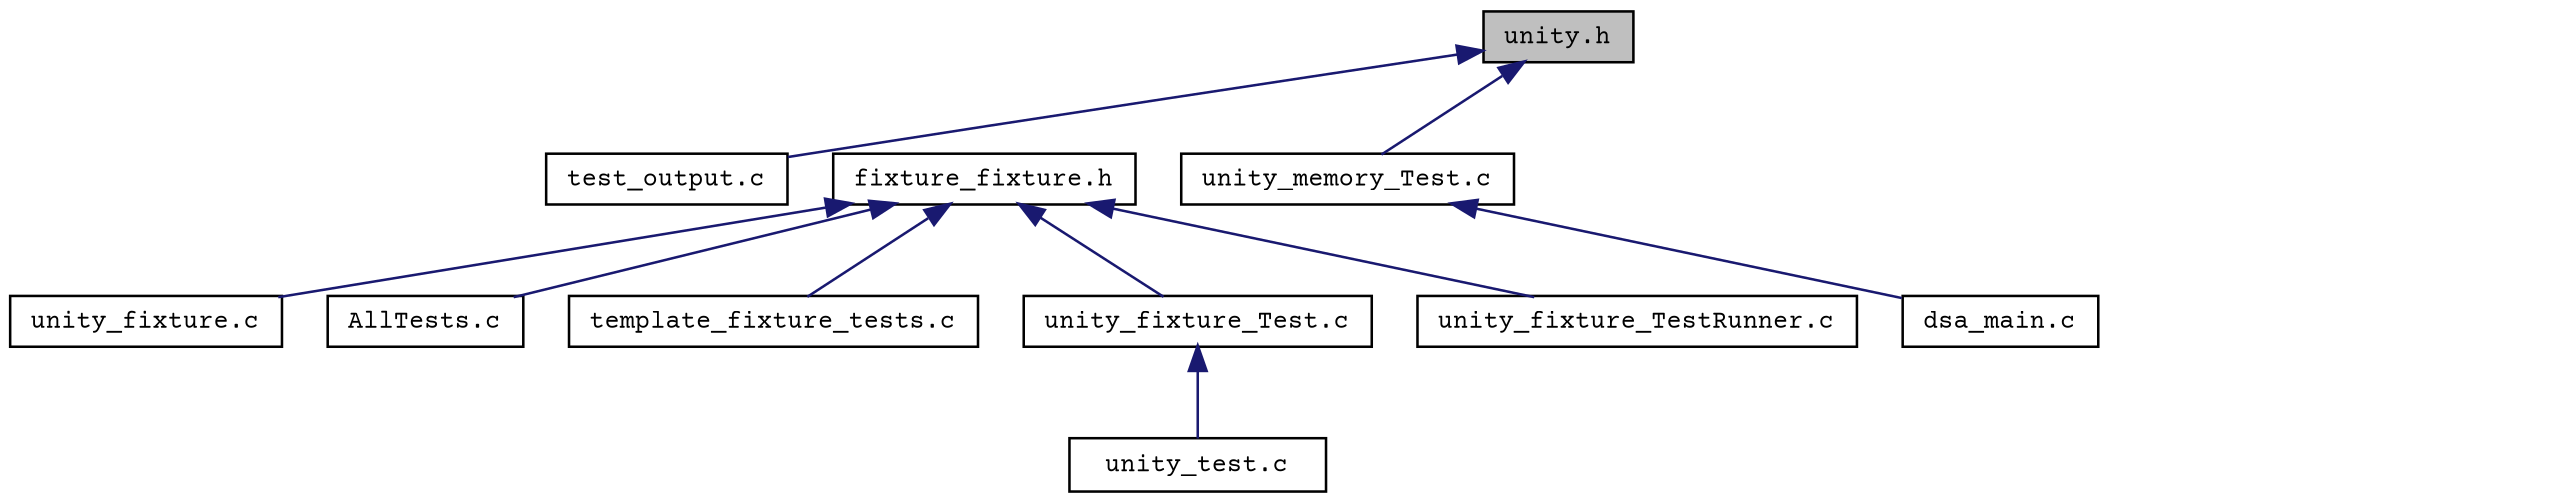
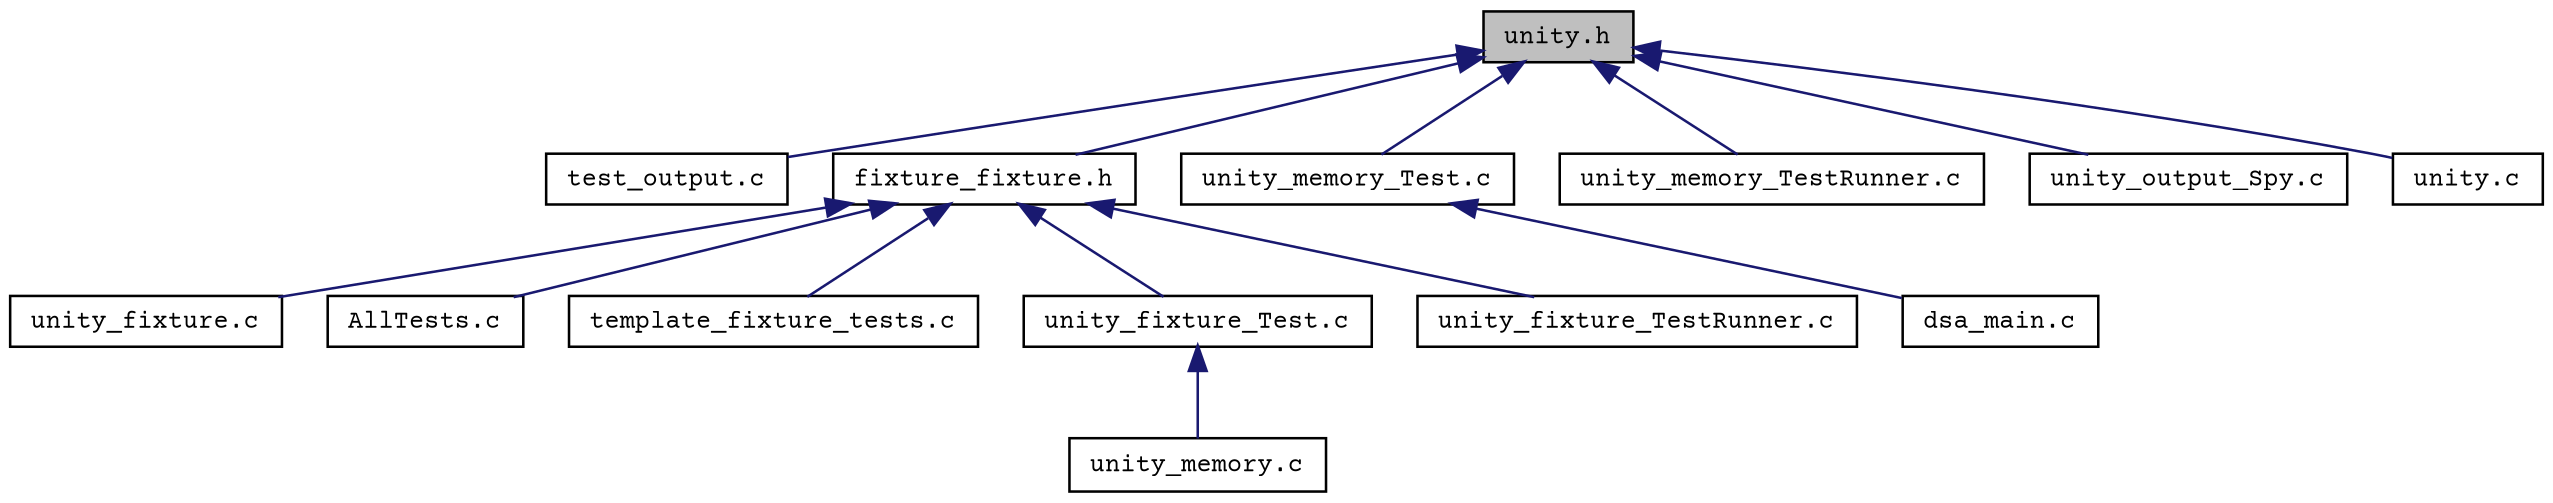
edge "fixture_fixture.h" -> "unity.h": added
node "unity_memory_TestRunner.c": added
node "unity_output_Spy.c": added
node "unity.c": added
node "unity_test.c": label "unity_test.c" -> "unity_memory.c"
